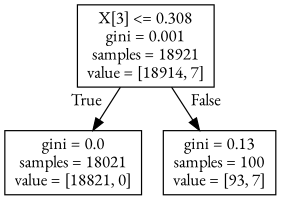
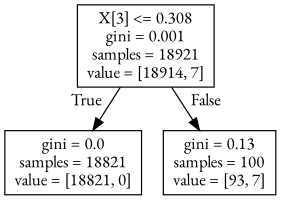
node "gini = 0.0 samples = 18021 value = [18821, 0]": label "gini = 0.0 samples = 18021 value = [18821, 0]" -> "gini = 0.0 samples = 18821 value = [18821, 0]"
